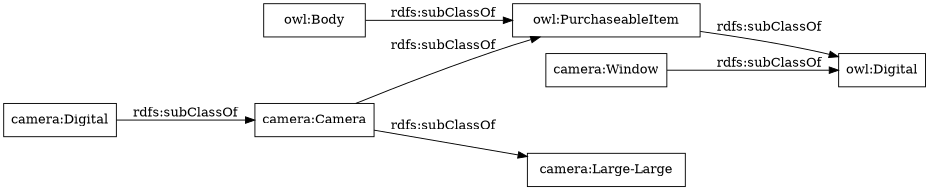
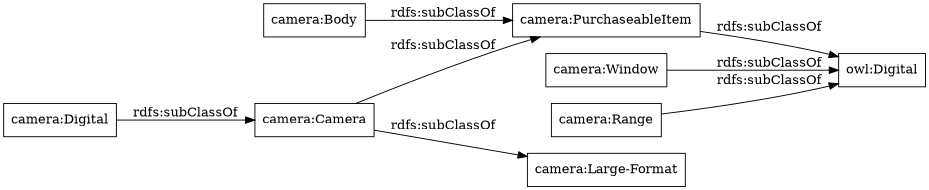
node "owl:Body": label "owl:Body" -> "camera:Body"
node "owl:PurchaseableItem": label "owl:PurchaseableItem" -> "camera:PurchaseableItem"
node "camera:Range": added
node "camera:Large-Large": label "camera:Large-Large" -> "camera:Large-Format"
